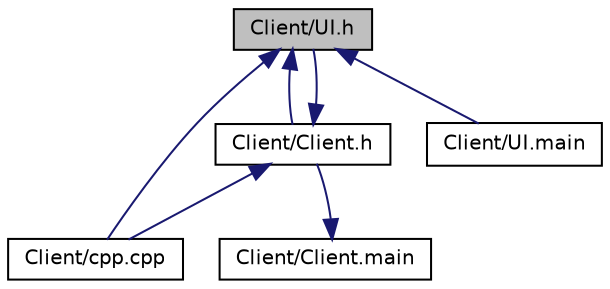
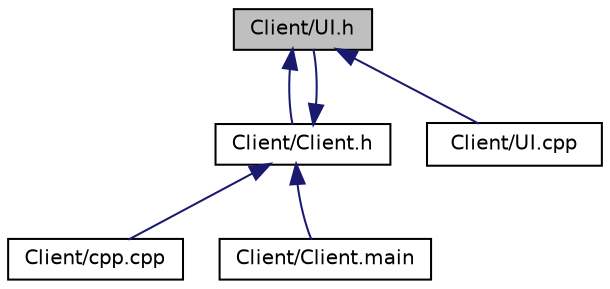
node "Client/UI.main": label "Client/UI.main" -> "Client/UI.cpp"
edge "Client/cpp.cpp" -> "Client/UI.h": removed
edge "Client/Client.h" -> "Client/Client.main": reversed
